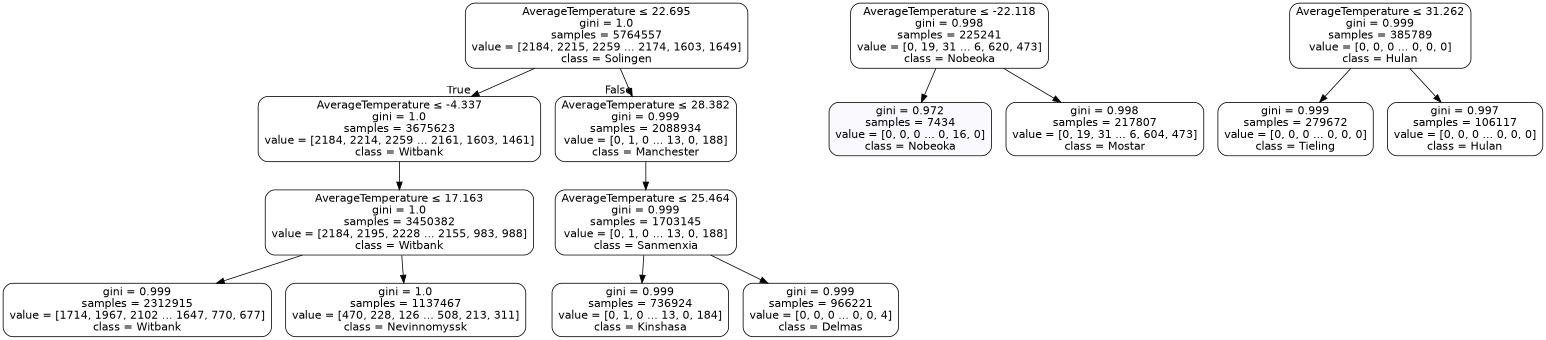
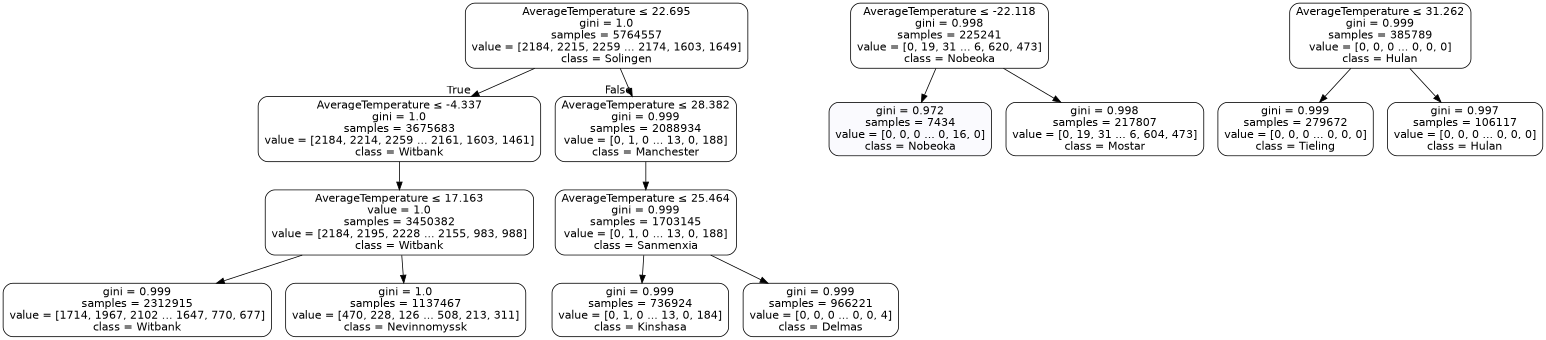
node "AverageTemperature ≤ -4.337": text "samples = 3675623" -> "samples = 3675683"
node "AverageTemperature ≤ 17.163": text "gini = 1.0" -> "value = 1.0"
